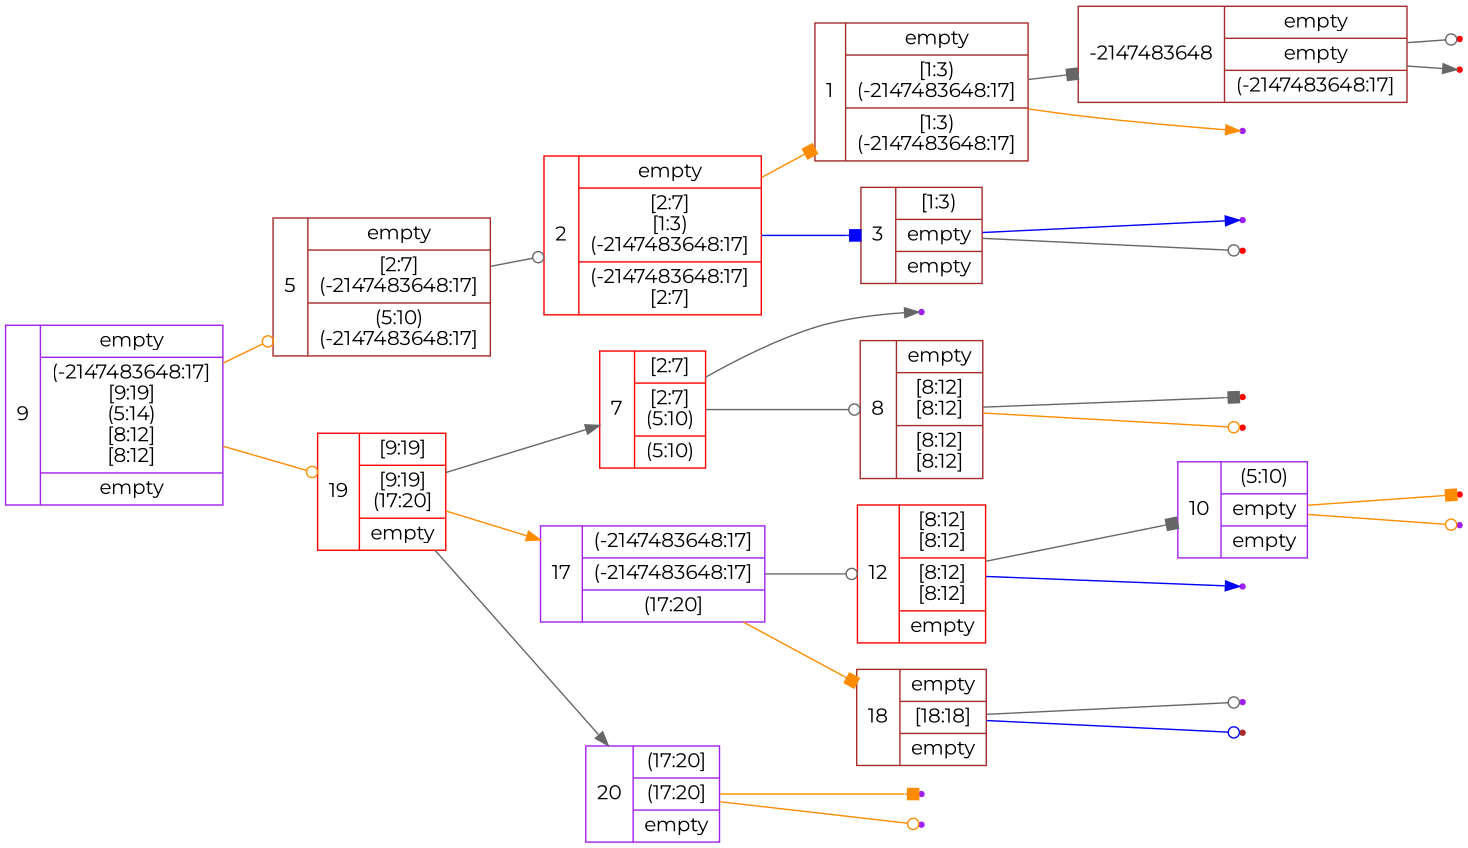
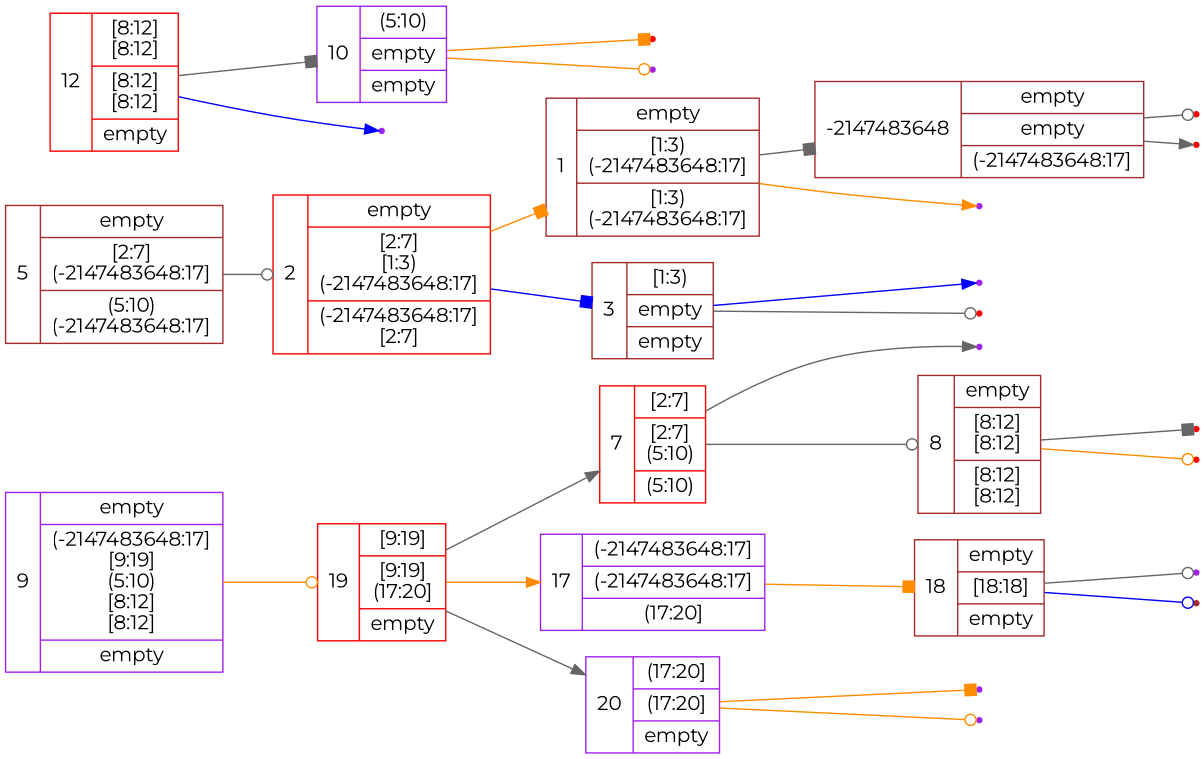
edge "9" -> "5": removed
node "9": text "(5:14)" -> "(5:10)"
edge "17" -> "12": removed
